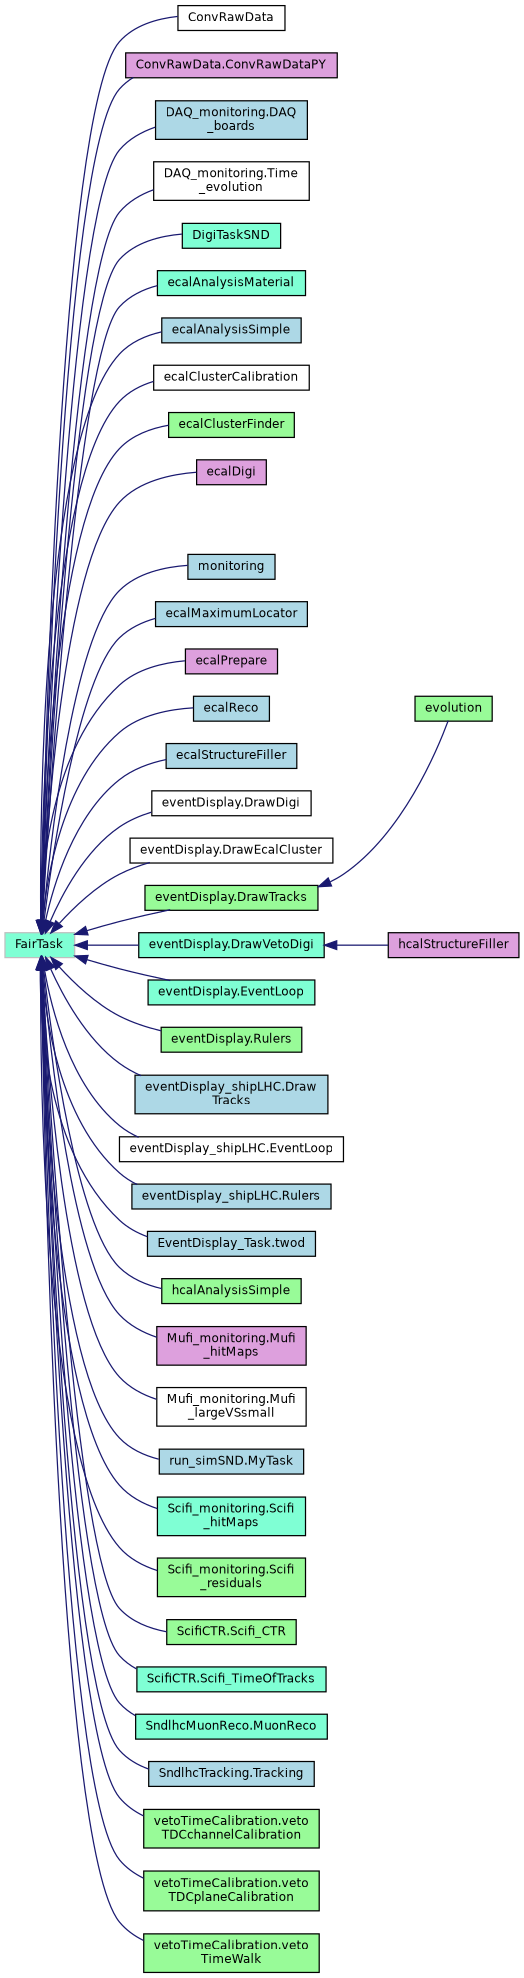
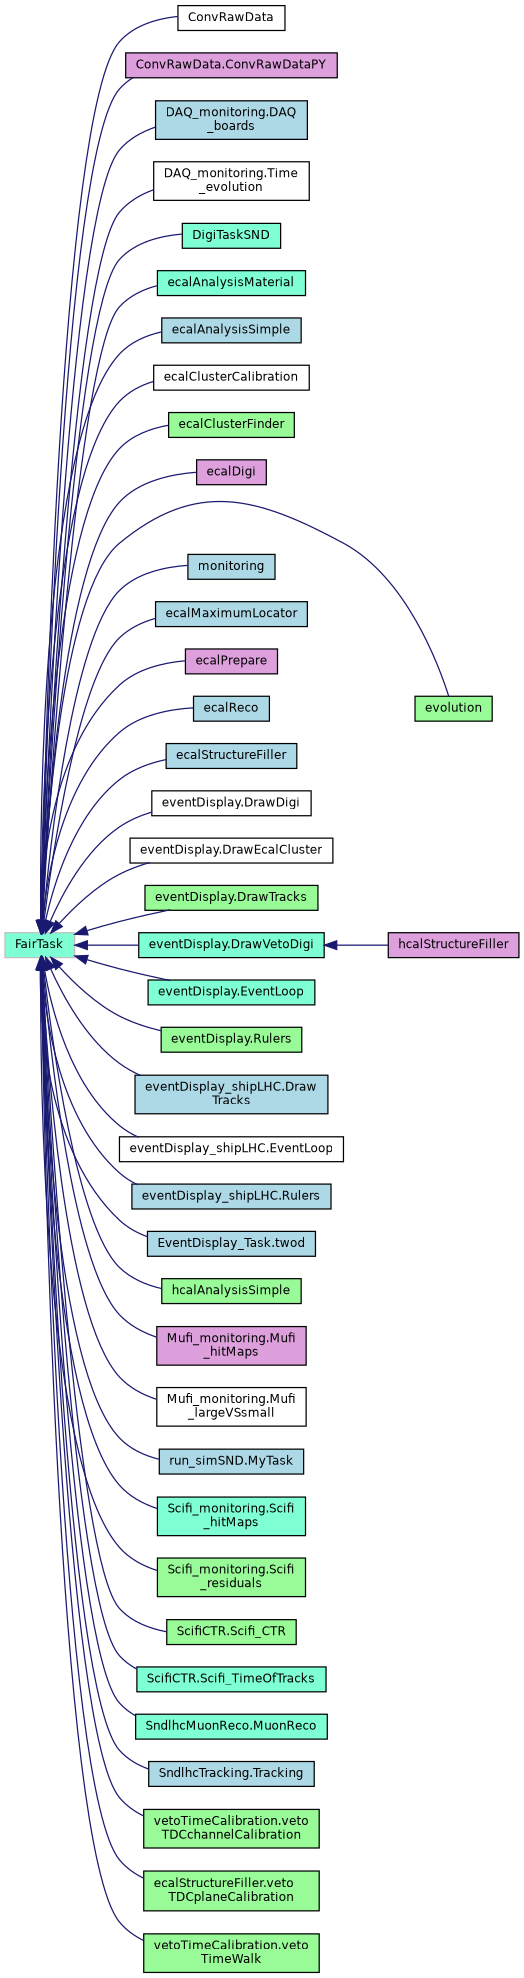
edge "evolution" -> "eventDisplay.DrawTracks": now "evolution" -> "FairTask"
node "vetoTimeCalibration.veto TDCplaneCalibration": label "vetoTimeCalibration.veto TDCplaneCalibration" -> "ecalStructureFiller.veto TDCplaneCalibration"
